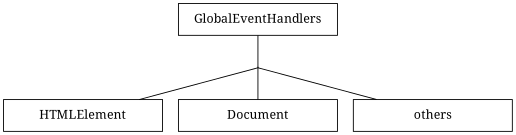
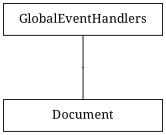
node "HTMLElement": removed
node "others": removed
